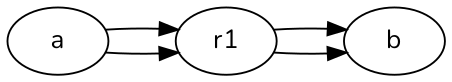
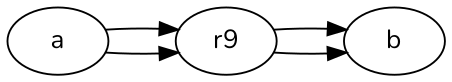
node "r1": label "r1" -> "r9"
